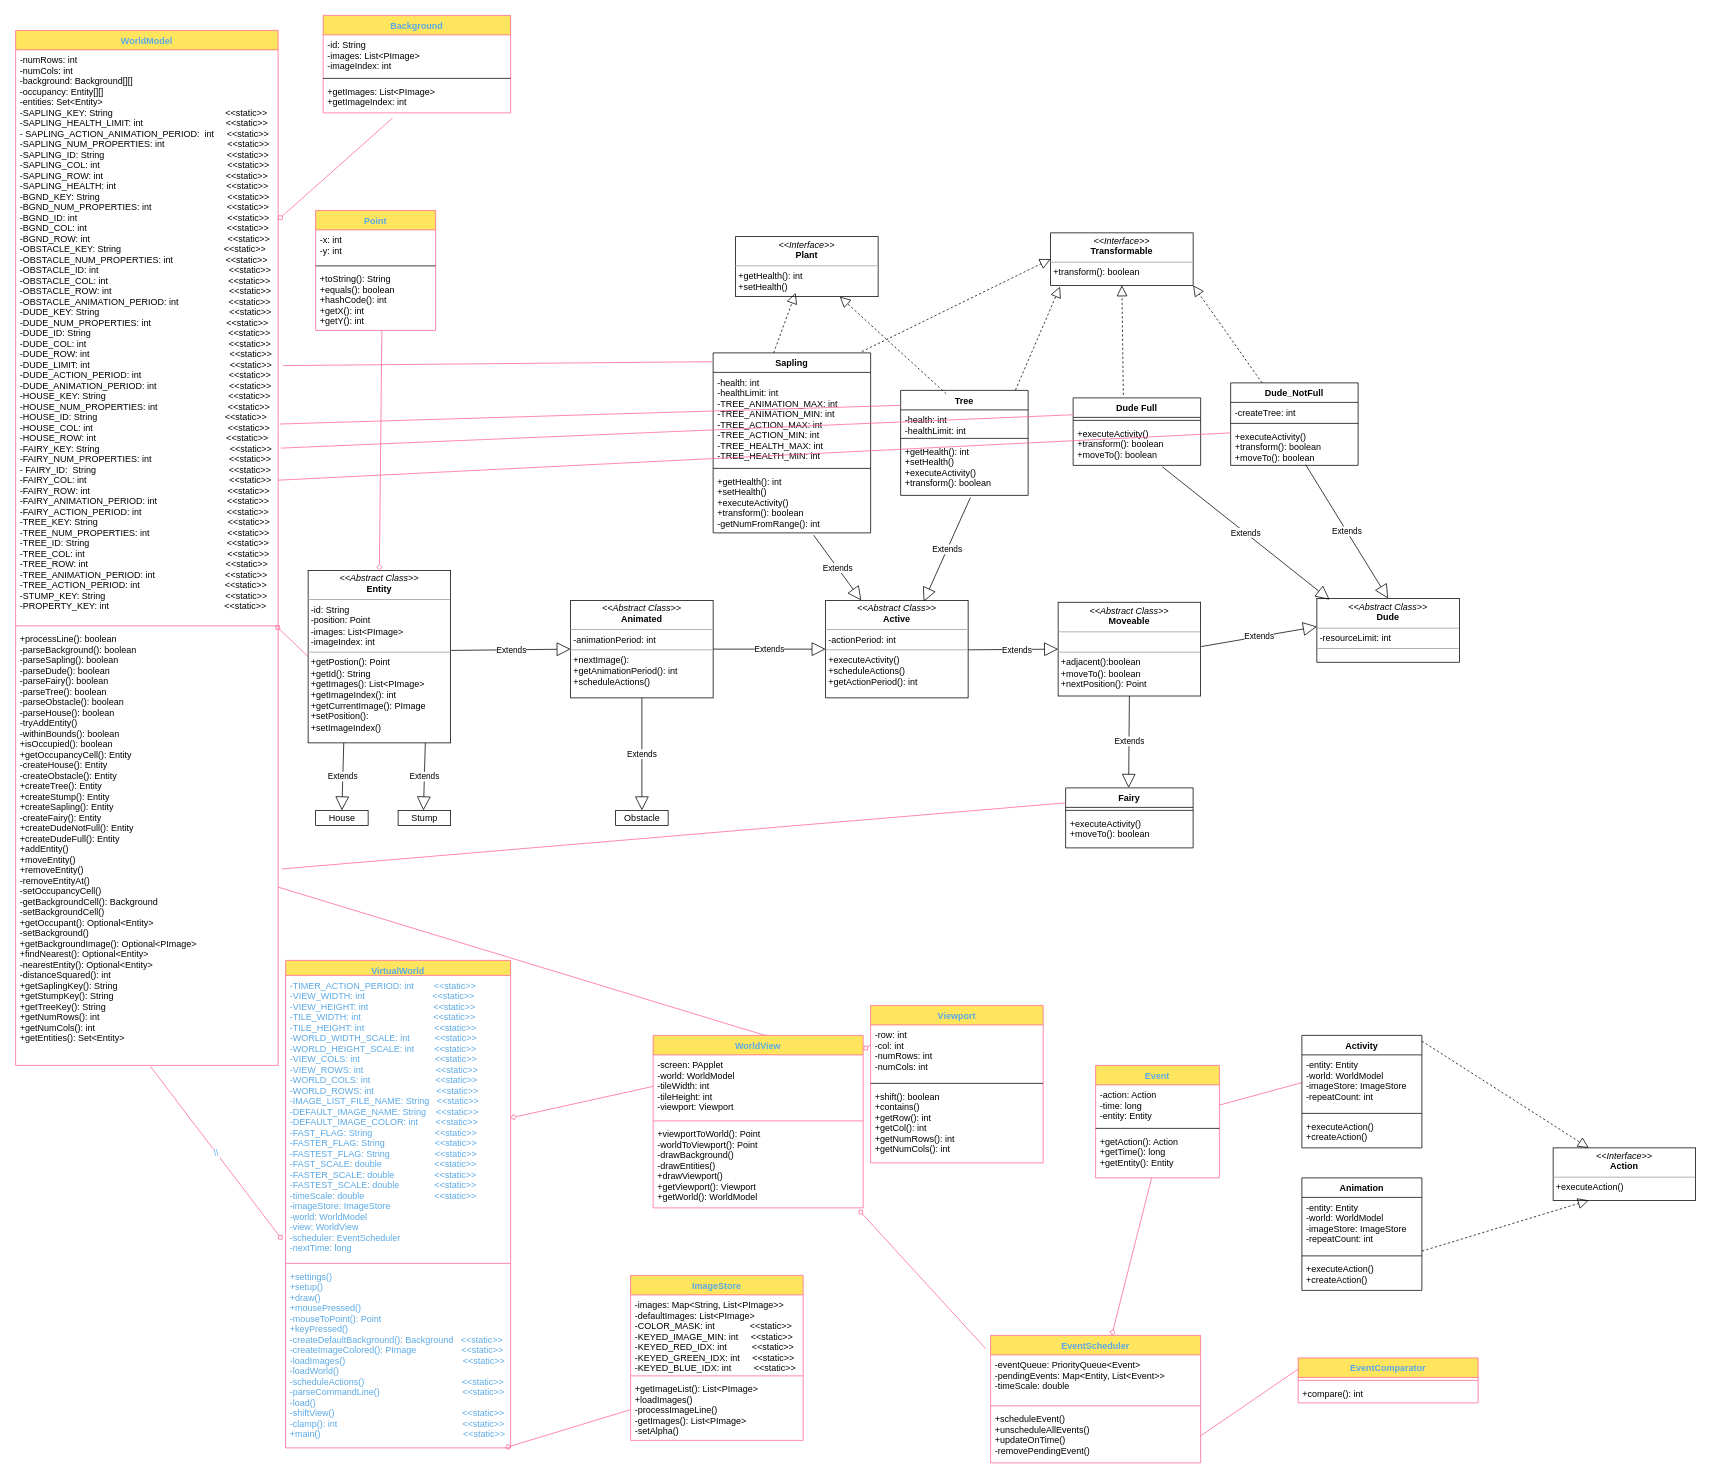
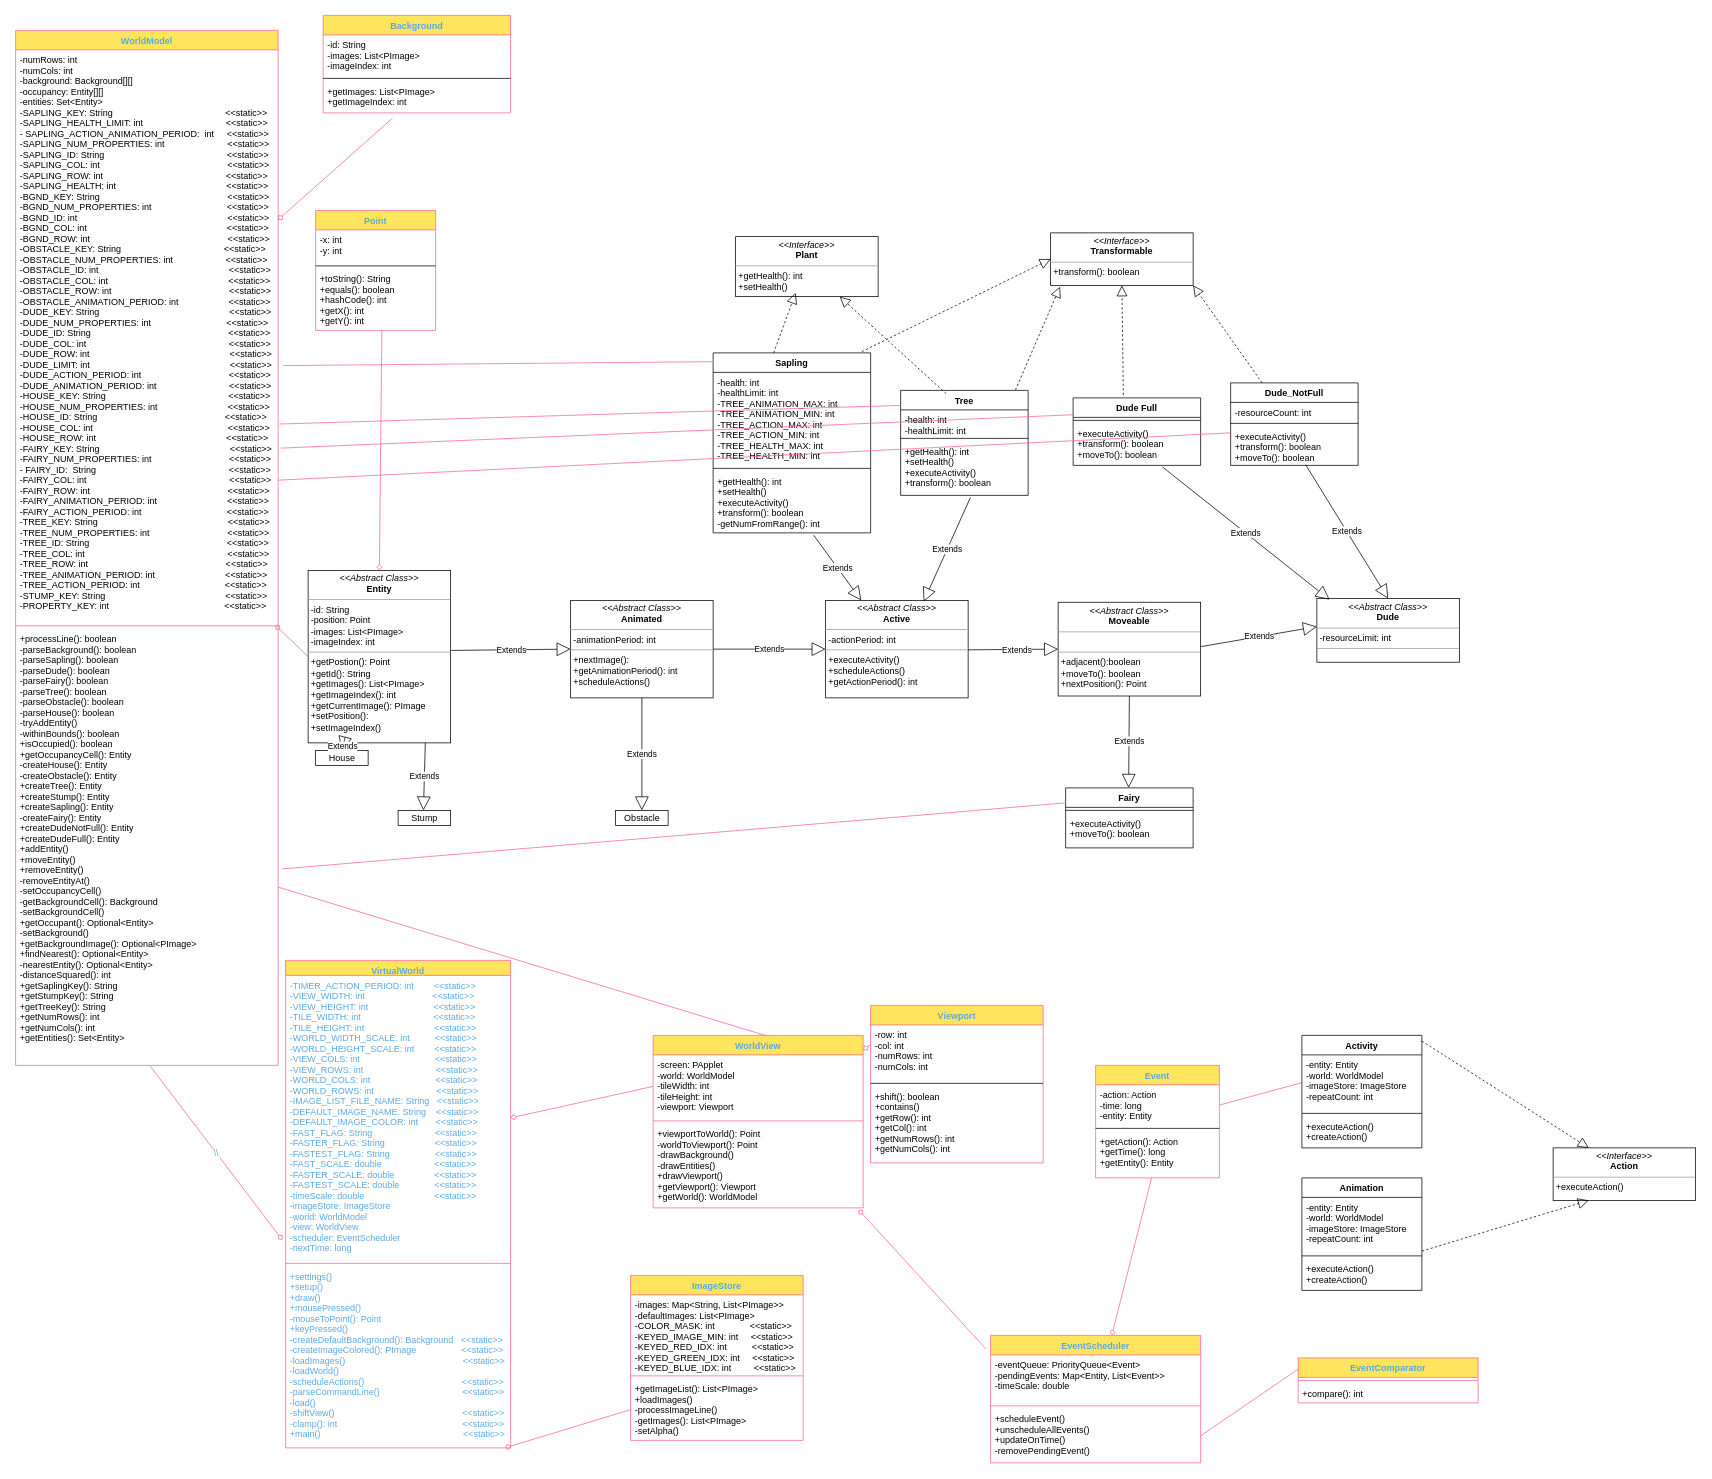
node "-createTree: int": label "-createTree: int" -> "-resourceCount: int"
node "House": moved (342, 818) -> (342, 758)
